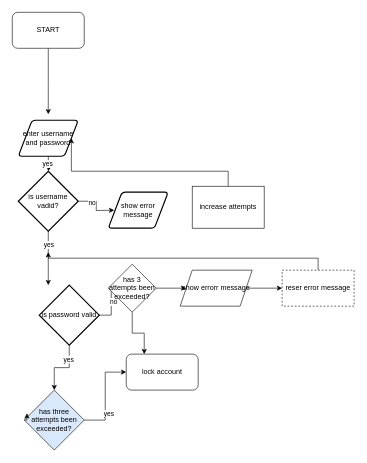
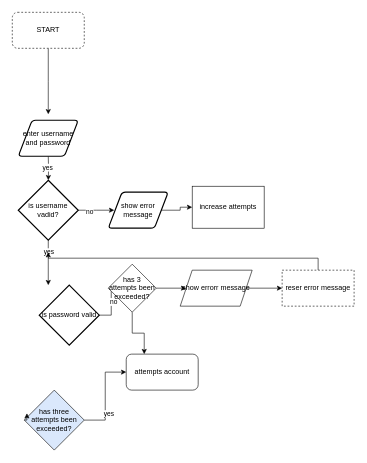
node "START": style solid -> dashed
edge "increase attempts" -> "enter username and password": removed
node "is username vadid?": moved (48, 201) -> (48, 210)
edge "show error message" -> "increase attempts": added
edge "is password valid" -> "has three attempts been exceeded?": removed, label "yes"
node "lock account": label "lock account" -> "attempts account"
